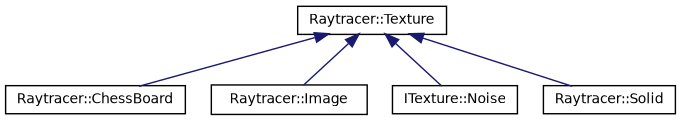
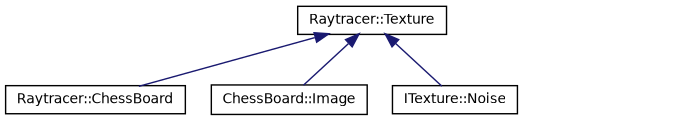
node "Raytracer::Image": label "Raytracer::Image" -> "ChessBoard::Image"
node "Raytracer::Solid": removed
